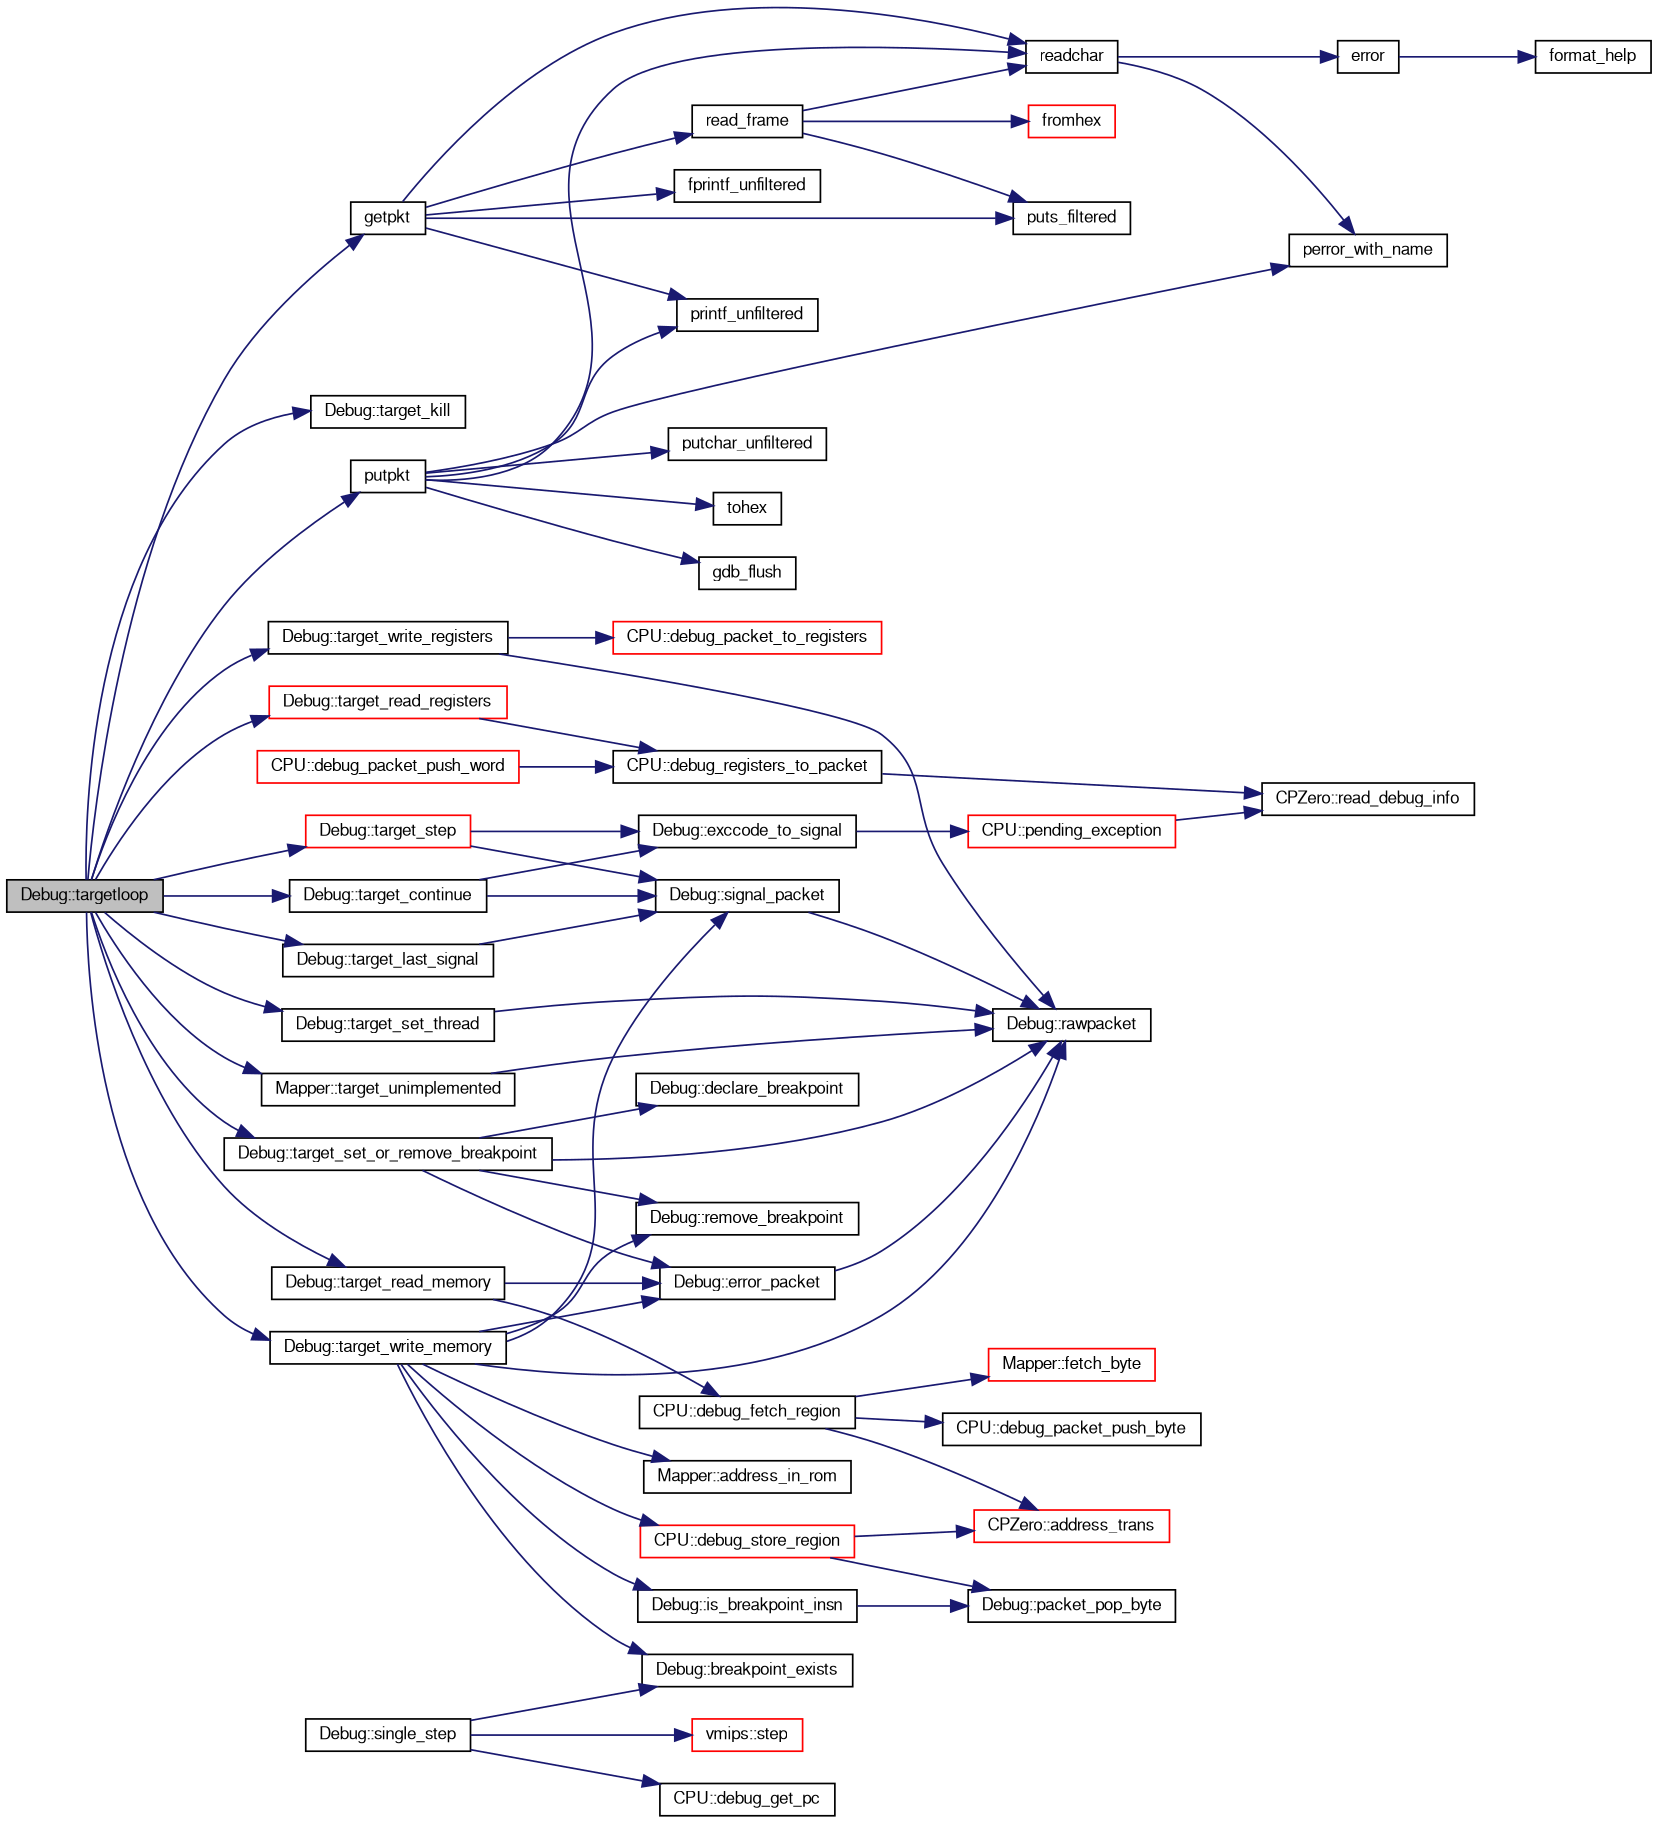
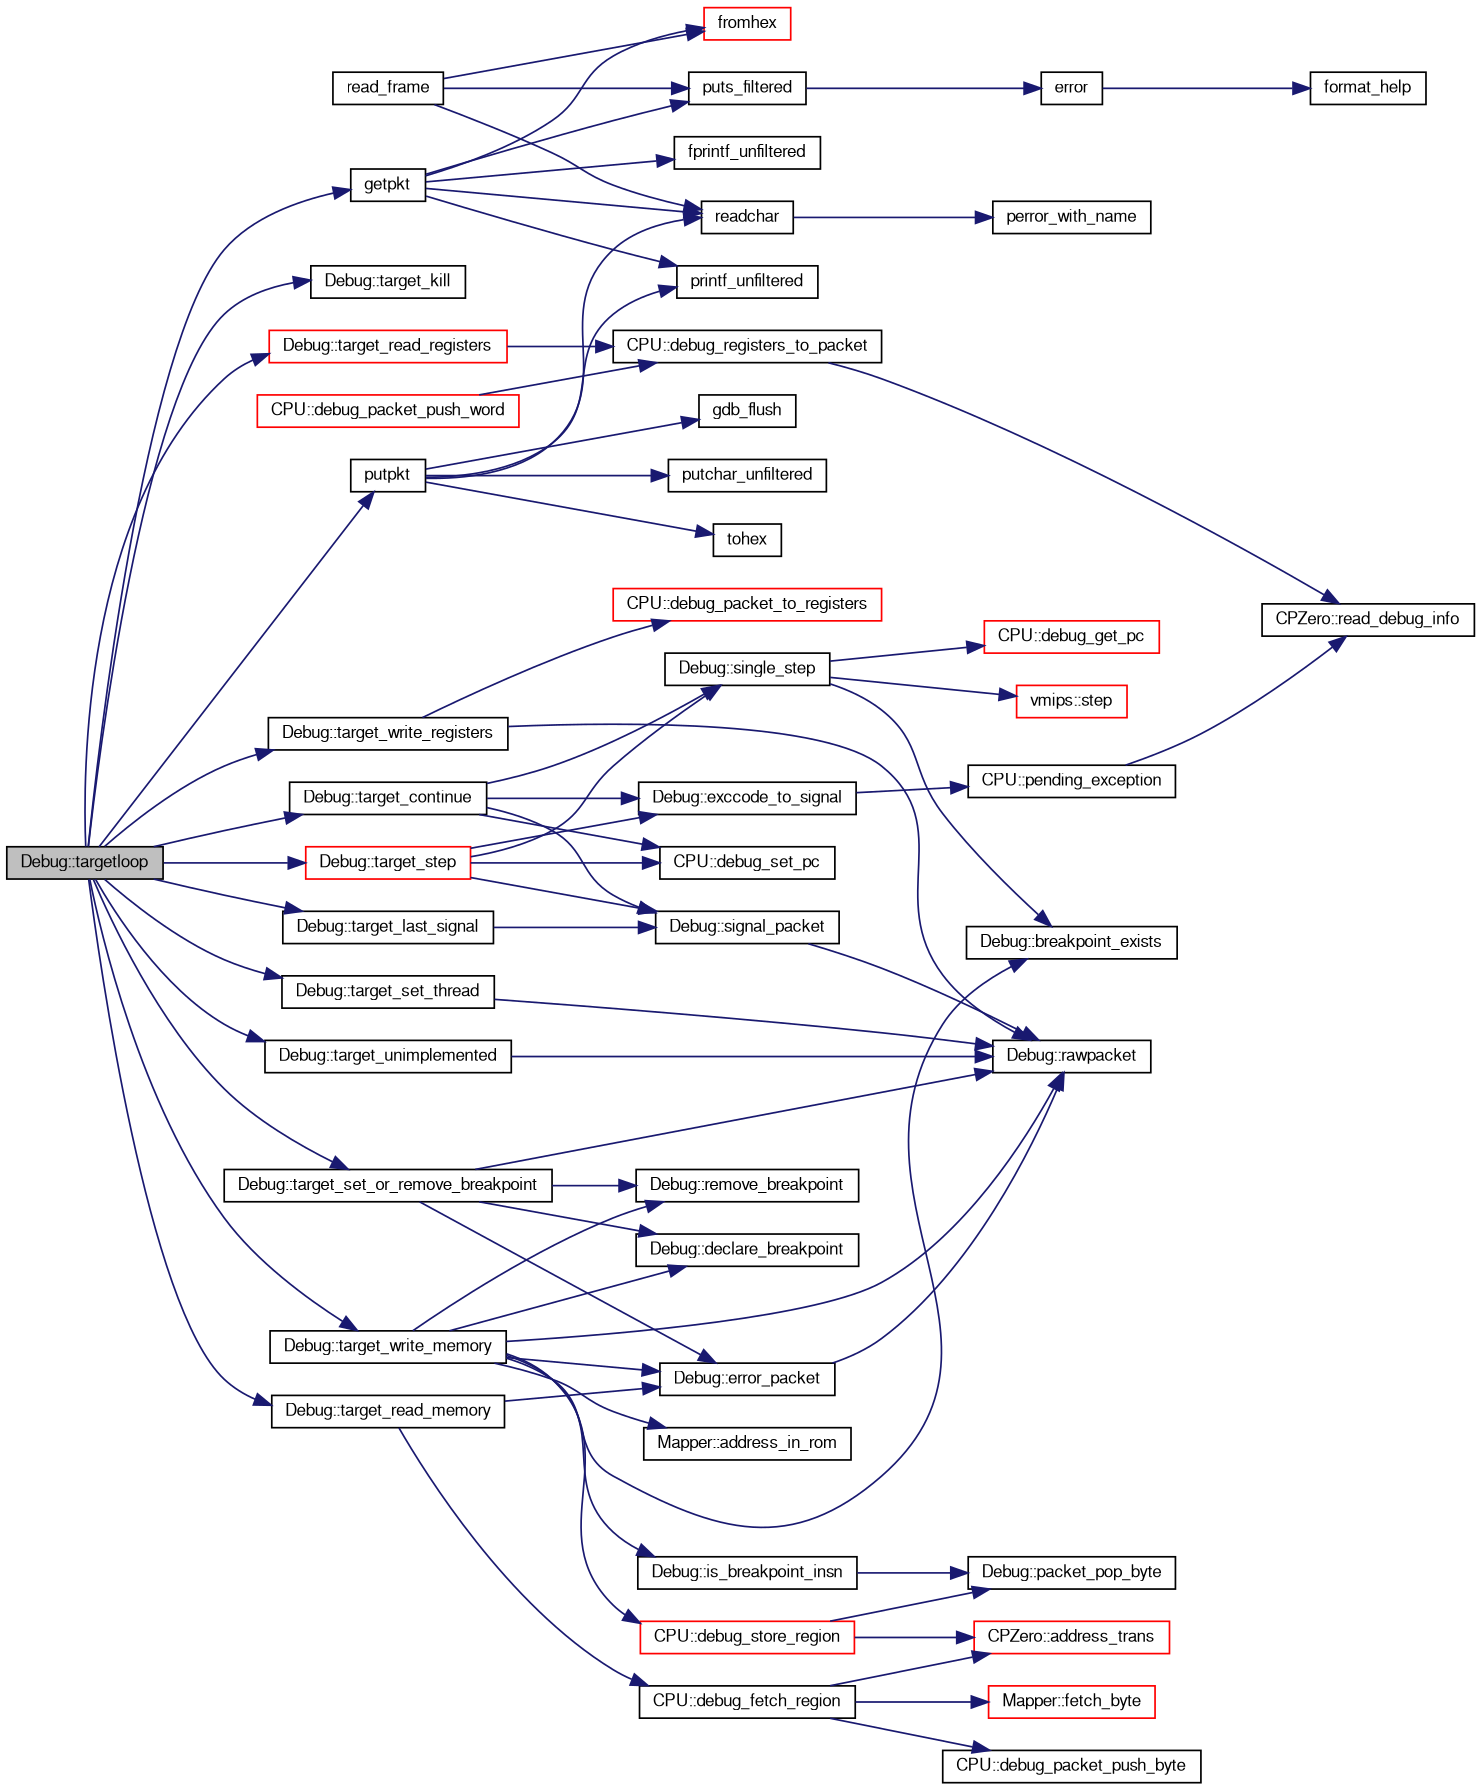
edge "readchar" -> "error": now "puts_filtered" -> "error"
edge "getpkt" -> "read_frame": now "getpkt" -> "fromhex"
edge "putpkt" -> "perror_with_name": removed
edge "Debug::target_continue" -> "Debug::single_step": added
edge "Debug::target_step" -> "Debug::single_step": added
node "CPU::pending_exception": color red -> black
node "CPU::debug_set_pc": added
node "Mapper::target_unimplemented": label "Mapper::target_unimplemented" -> "Debug::target_unimplemented"
edge "Debug::target_write_memory" -> "Debug::signal_packet": now "Debug::target_write_memory" -> "Debug::declare_breakpoint"
node "CPU::debug_get_pc": color black -> red
